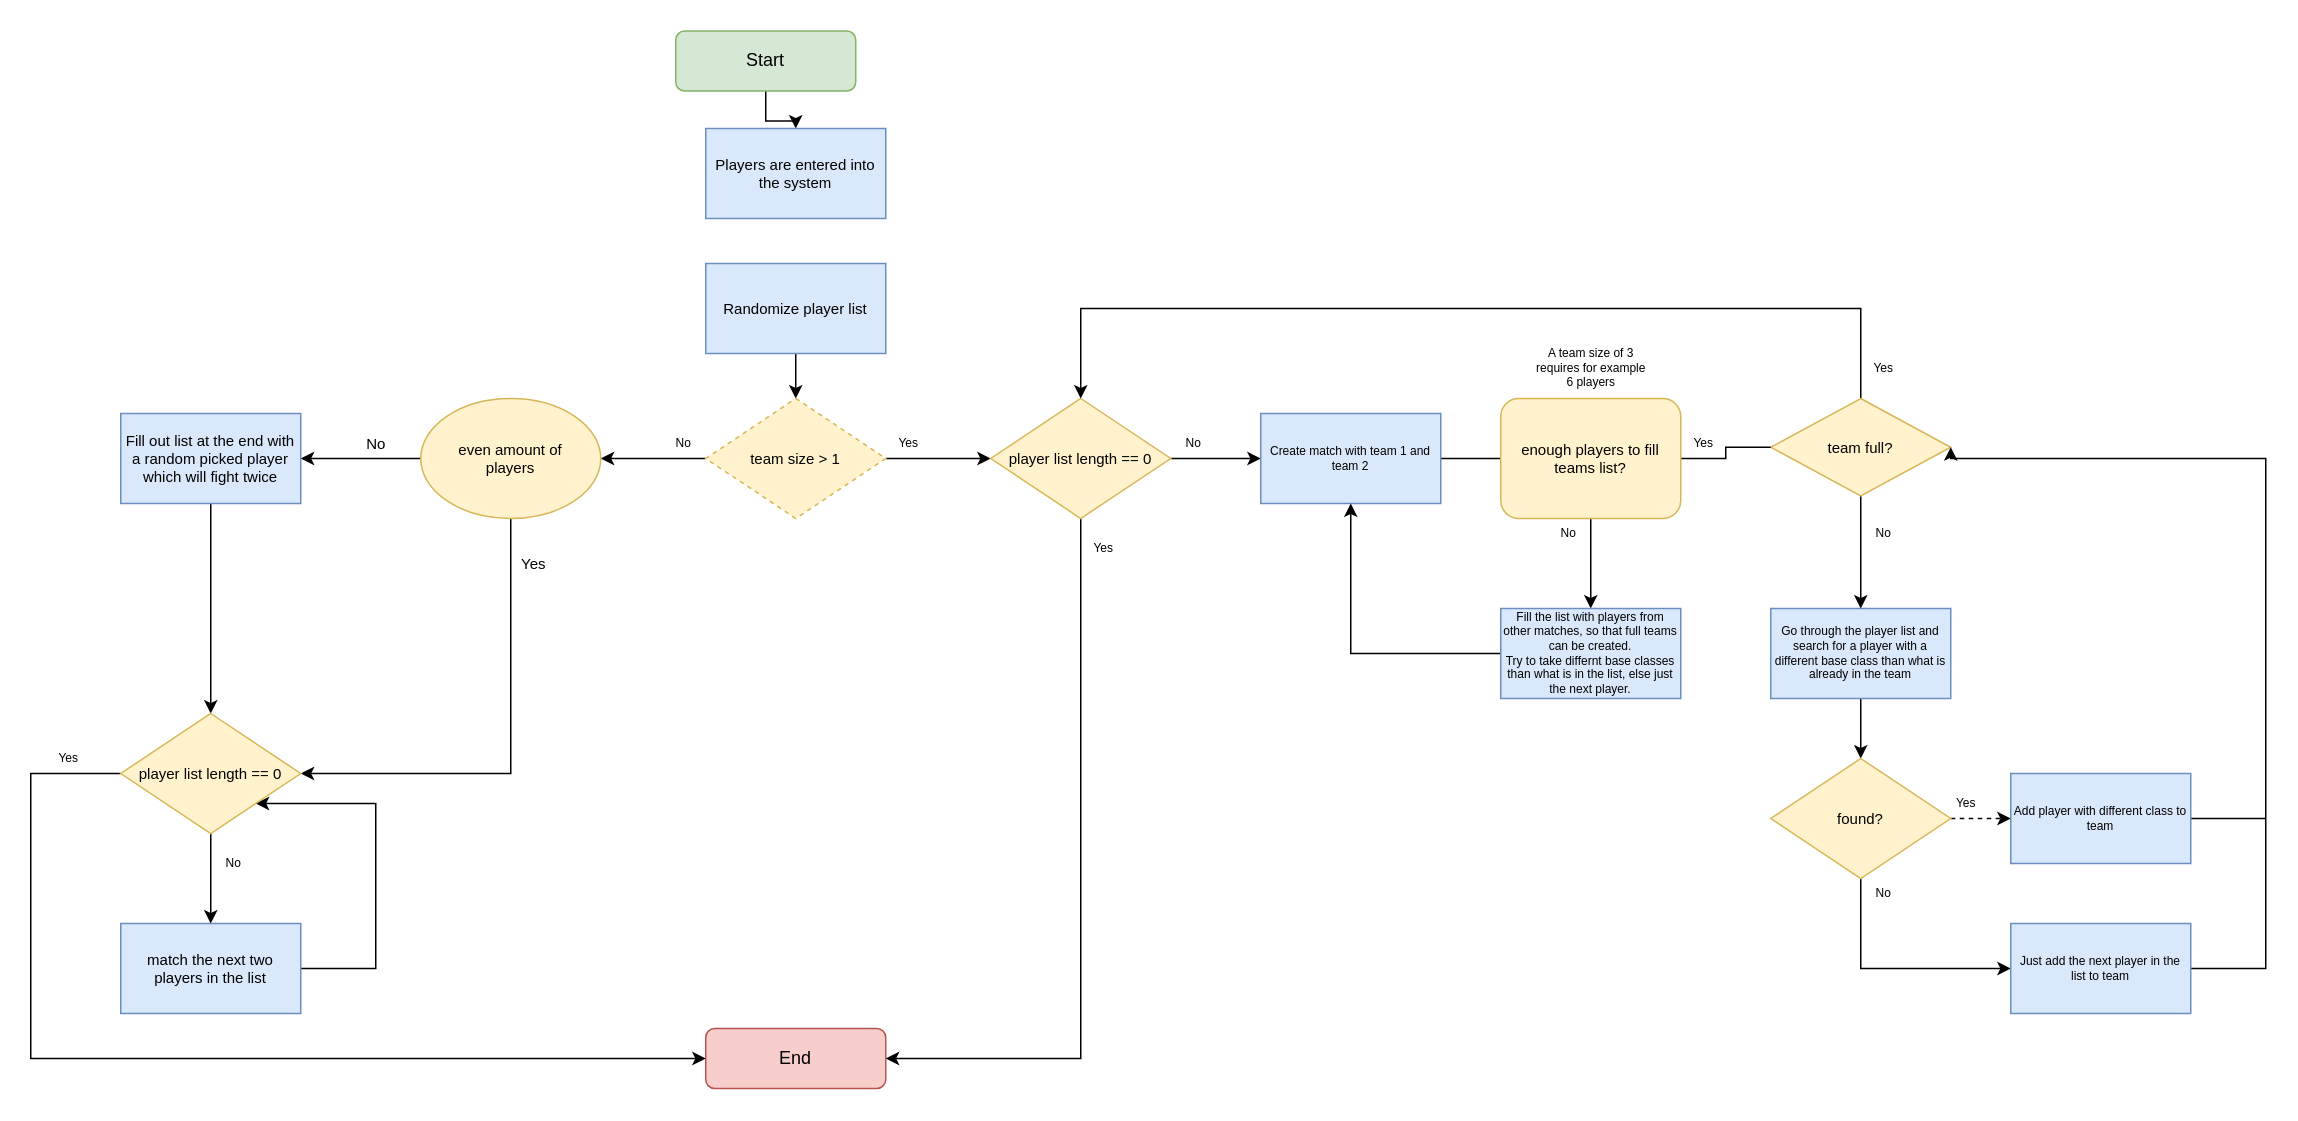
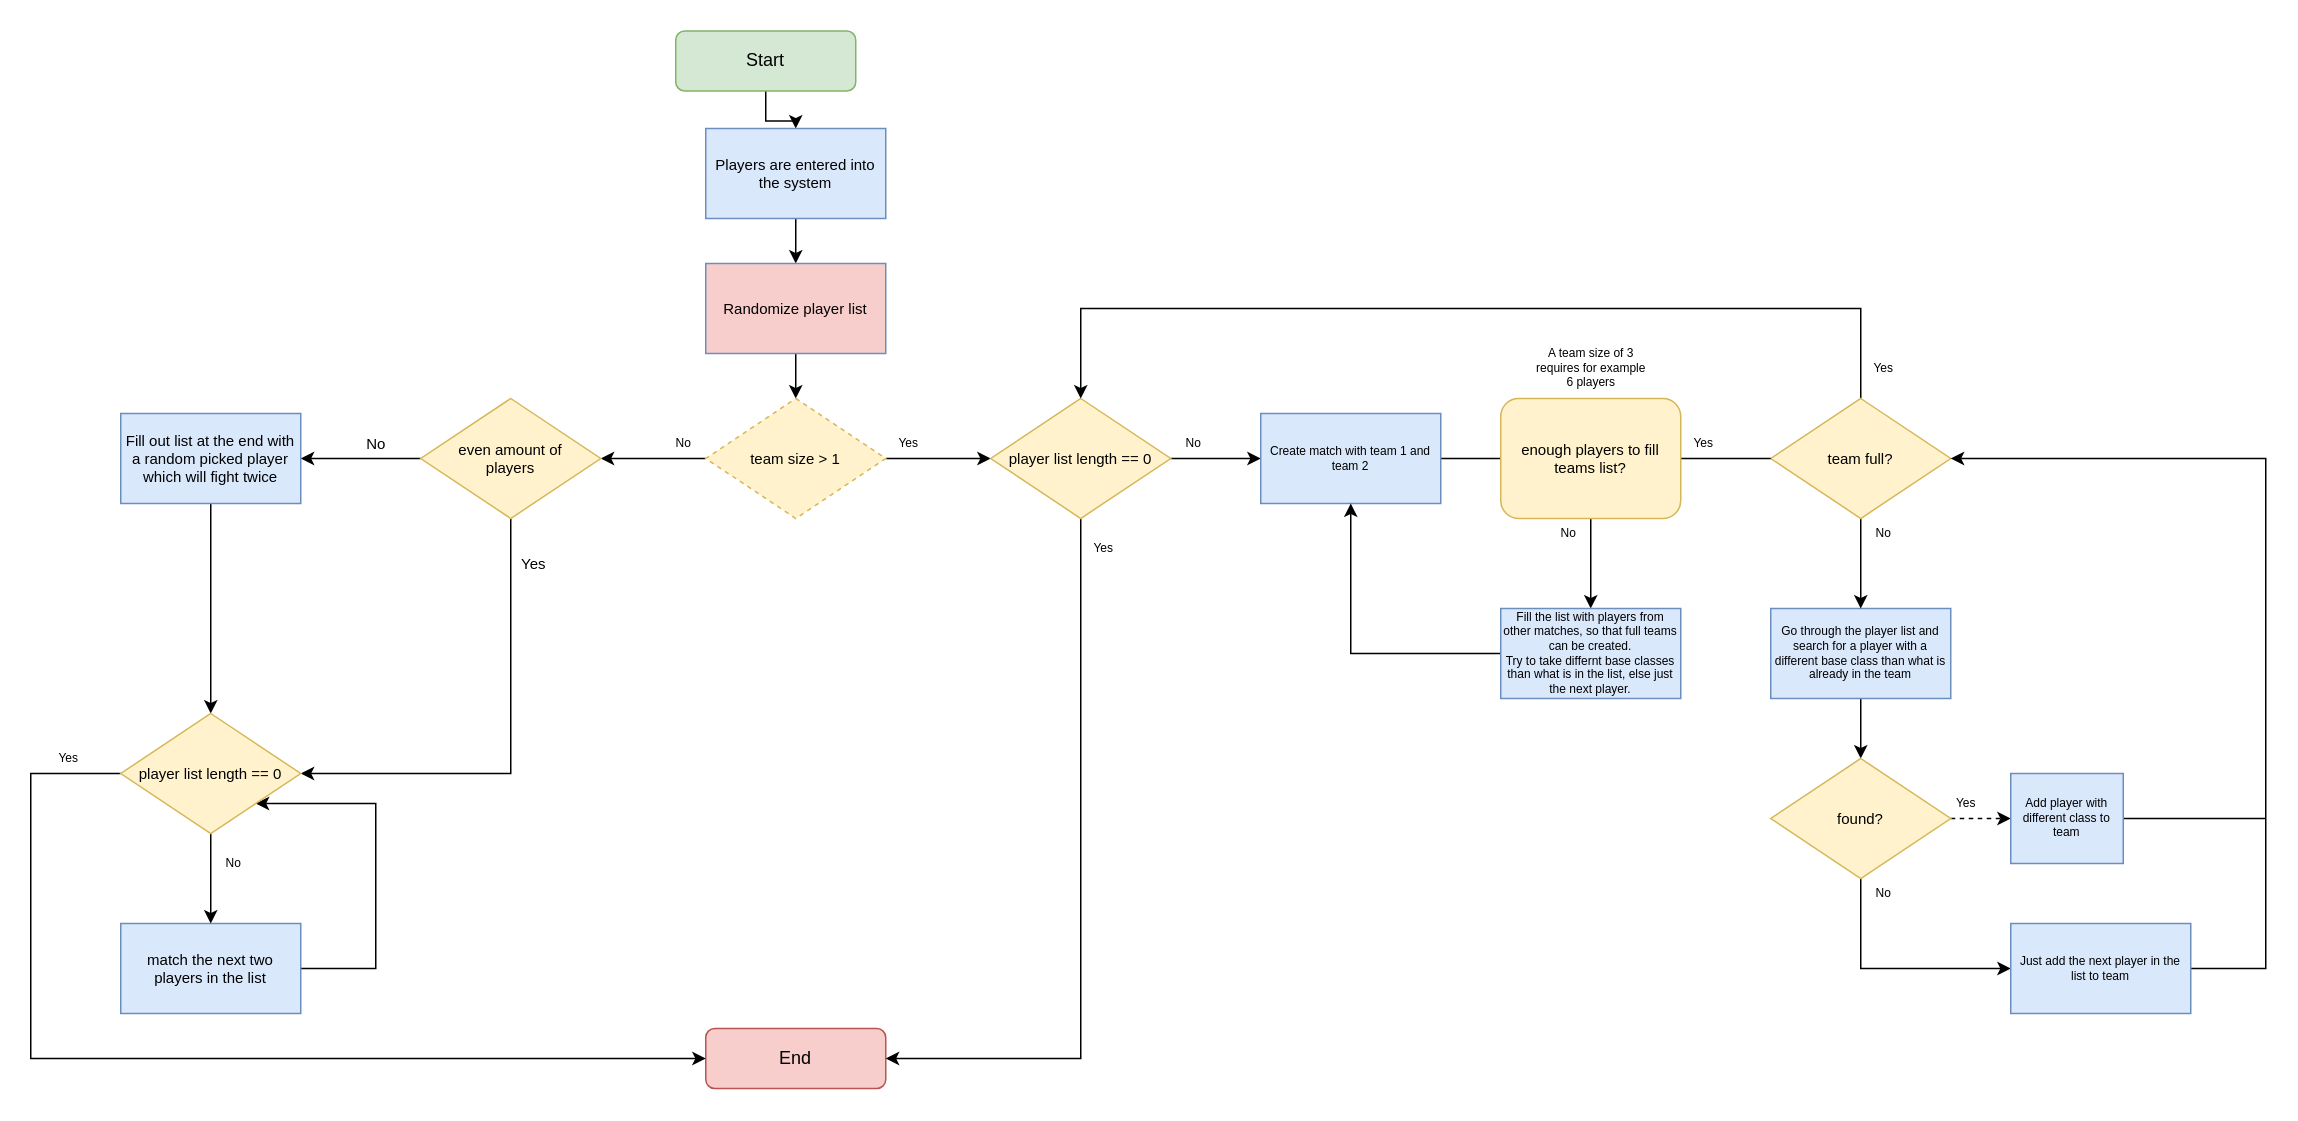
edge "Players are entered into the system" -> "Randomize player list": added
node "Randomize player list": fillcolor #dae8fc -> #f8cecc
node "team full?": size 180x98 -> 180x120
node "even amount of players": shape ellipse -> diamond
node "Add player with different class to team": size 180x90 -> 113x90
